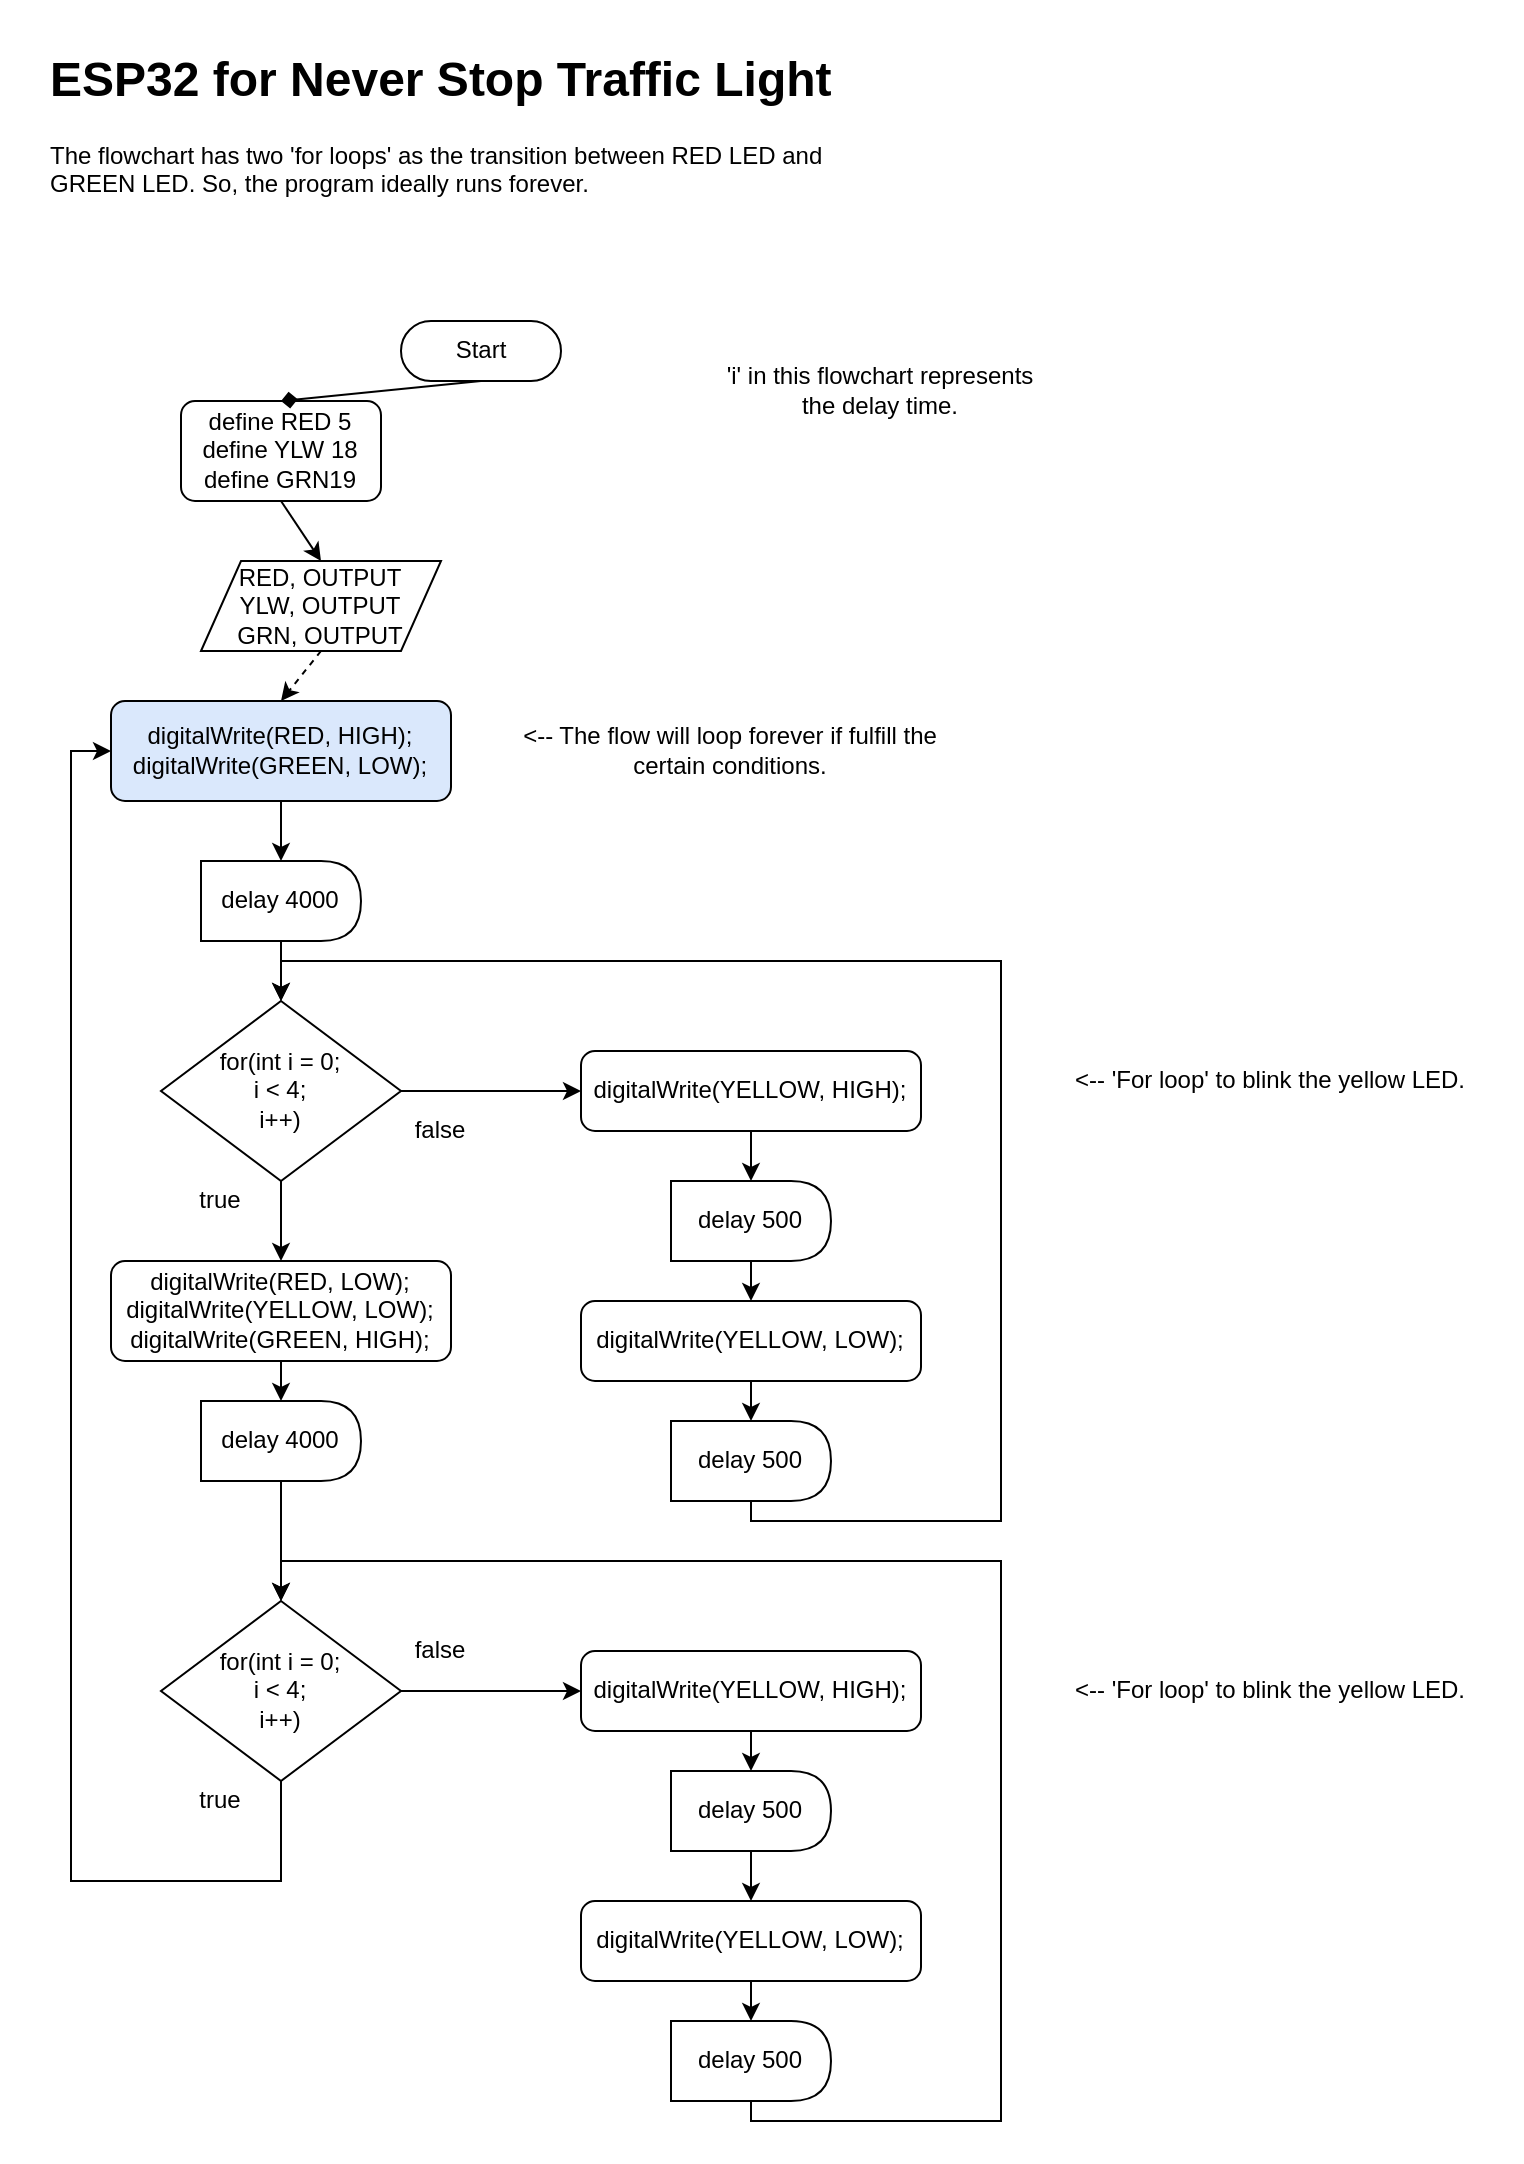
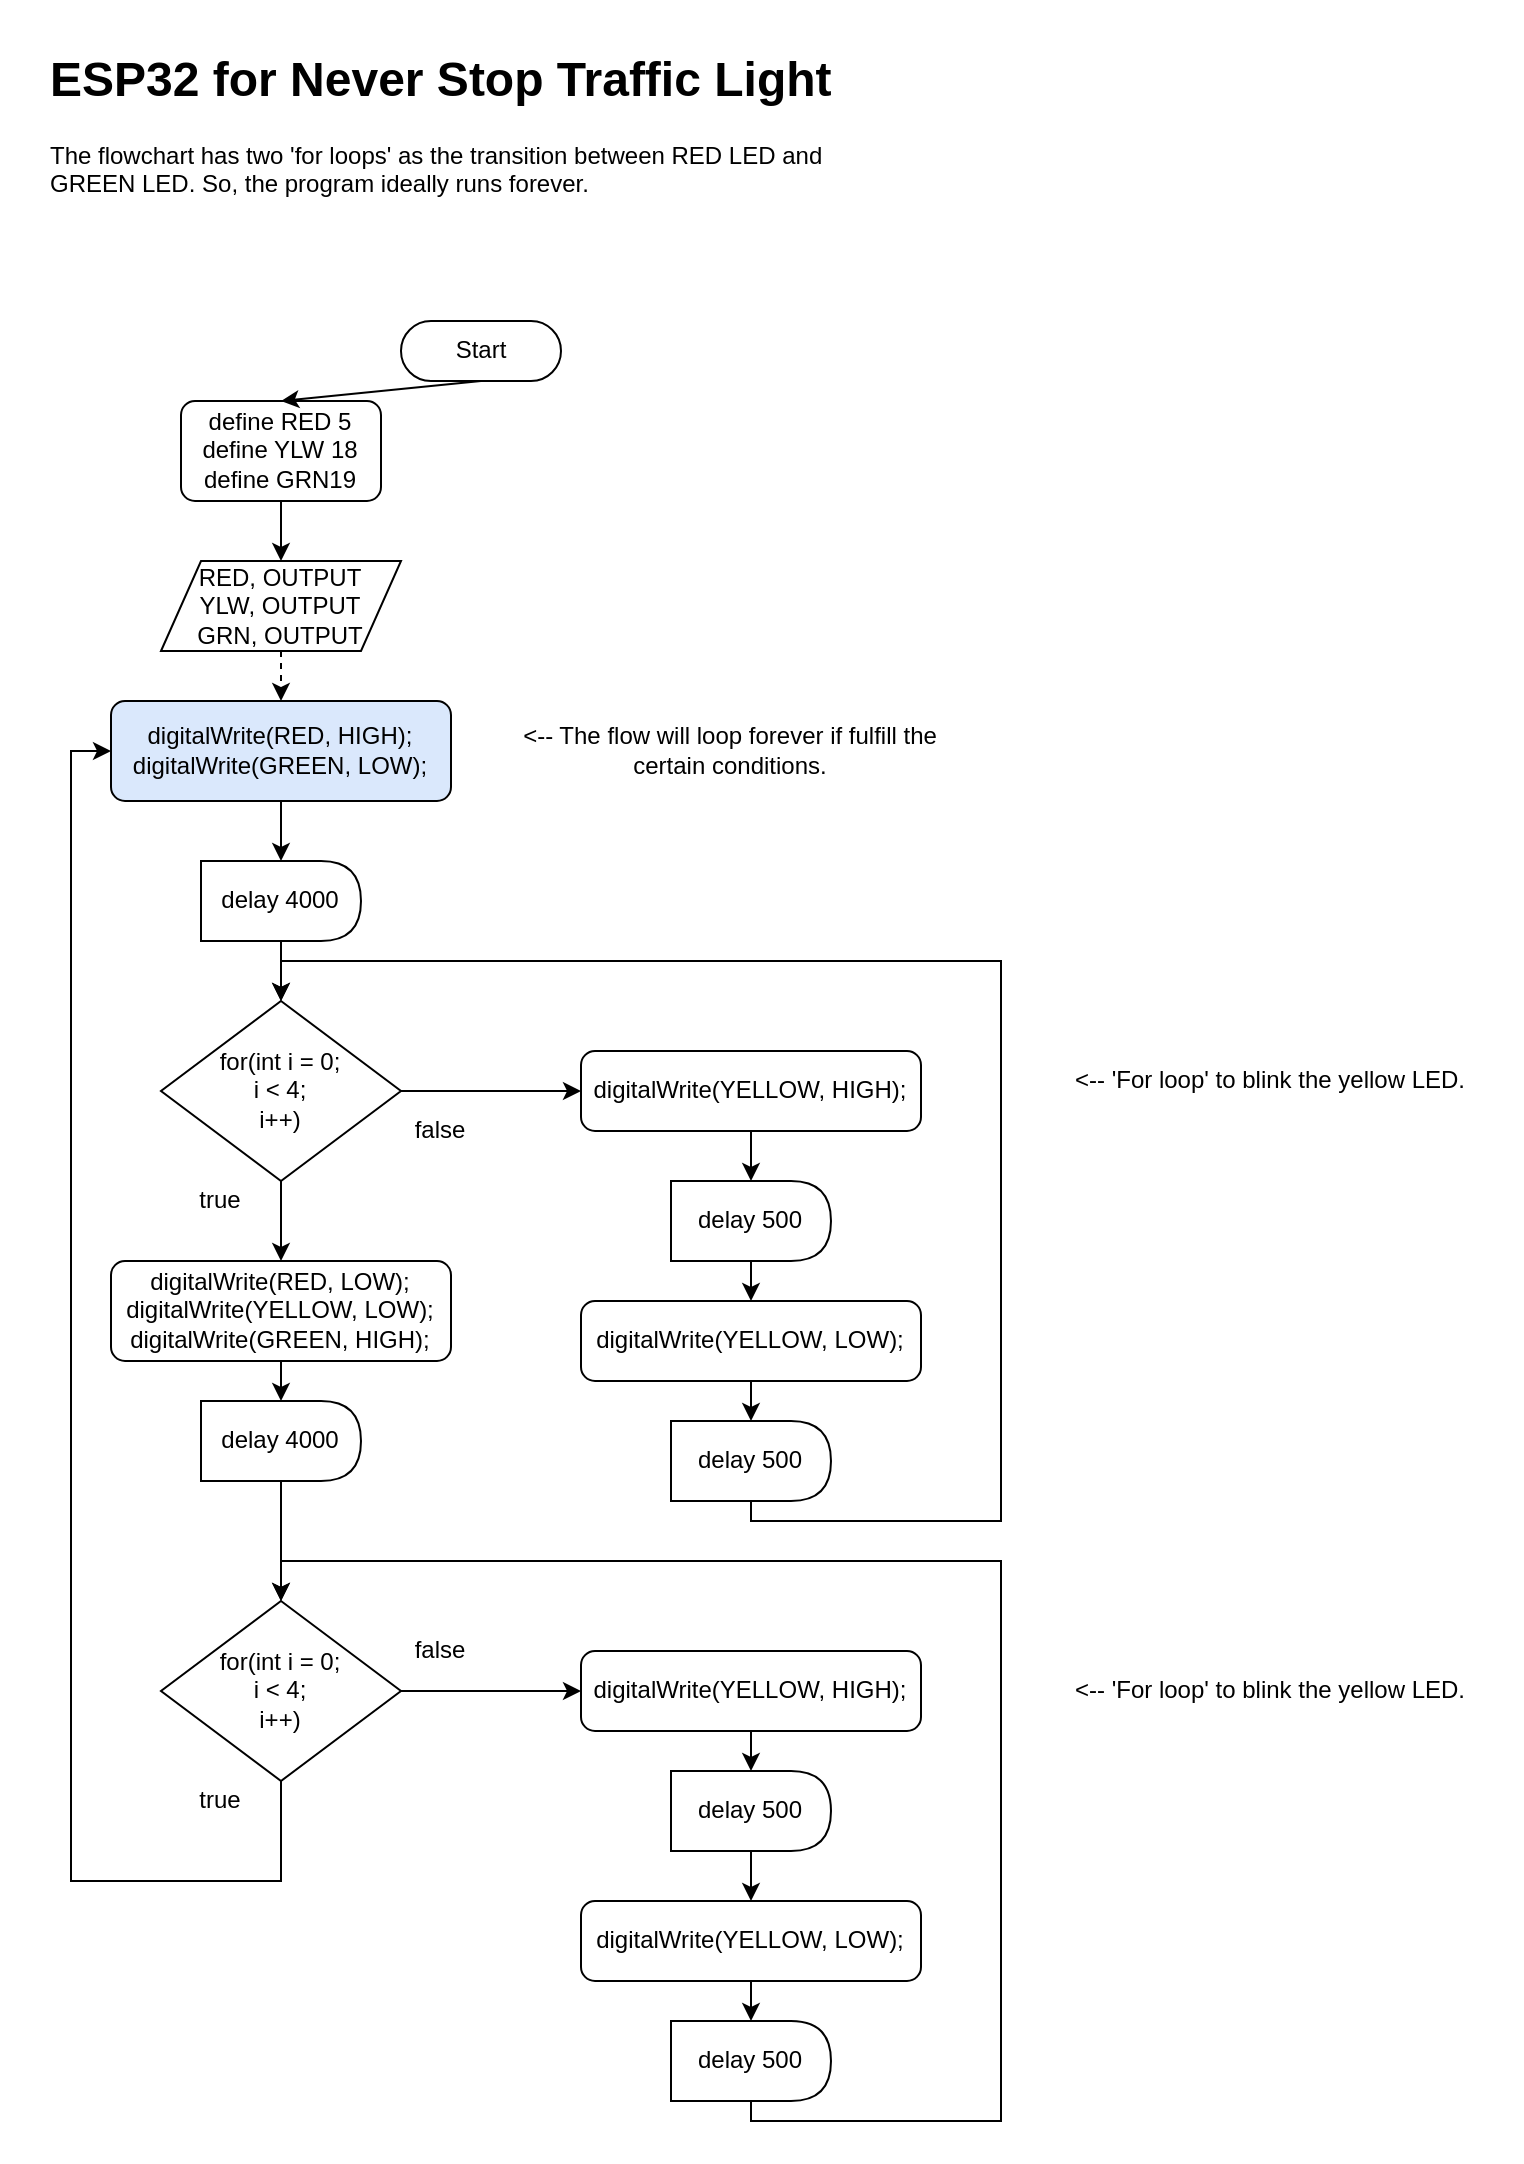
node "'i' in this flowchart represents the delay time.": removed
edge "Start" -> "define RED 5 define YLW 18 define GRN19": arrowhead diamond -> classic
node "RED, OUTPUT YLW, OUTPUT GRN, OUTPUT": moved (321, 606) -> (281, 606)
